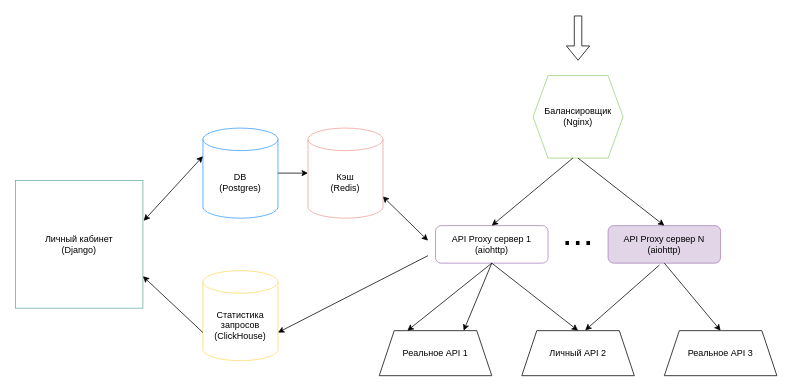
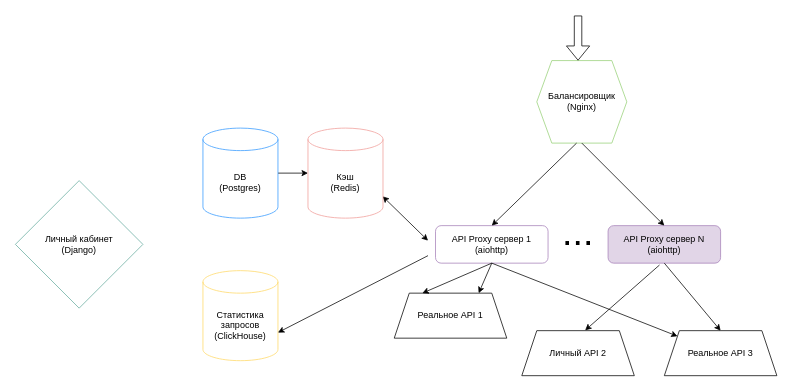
node "Балансировщик (Nginx)": moved (578, 117) -> (582, 102)
edge "DB (Postgres)" -- "Личный кабинет (Django)": removed
node "Личный кабинет (Django)": shape rectangle -> diamond
edge "API Proxy сервер 1 (aiohttp)" -> "Личный API 2": now "API Proxy сервер 1 (aiohttp)" -> "Реальное API 3"
edge "Статистика запросов (ClickHouse)" -> "Личный кабинет (Django)": removed
node "Реальное API 1": moved (435, 353) -> (450, 315)
